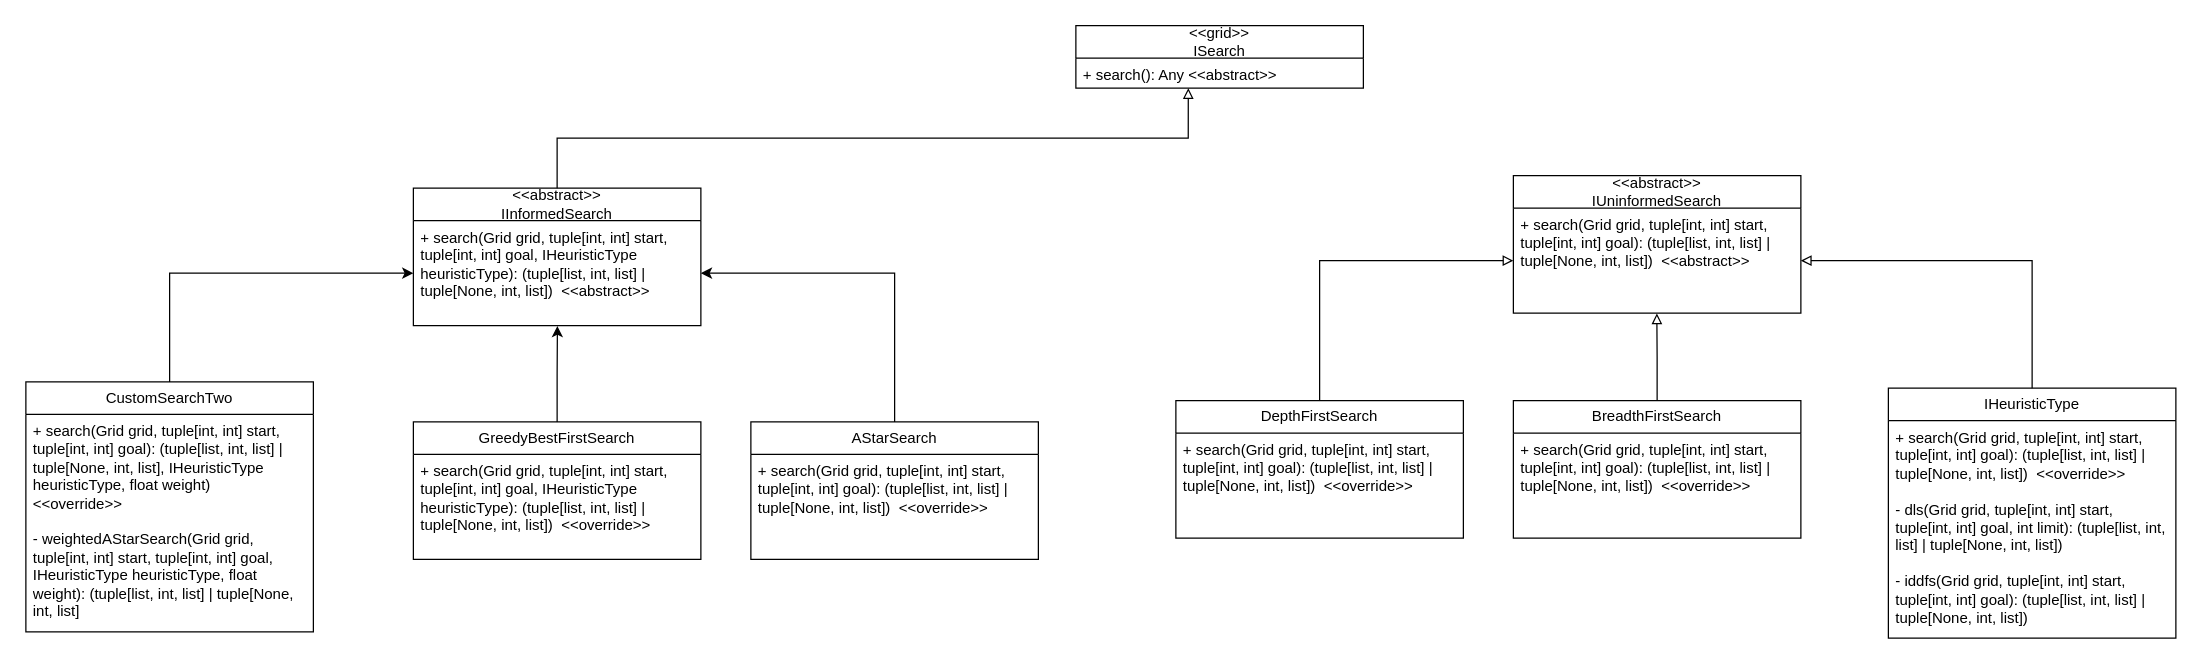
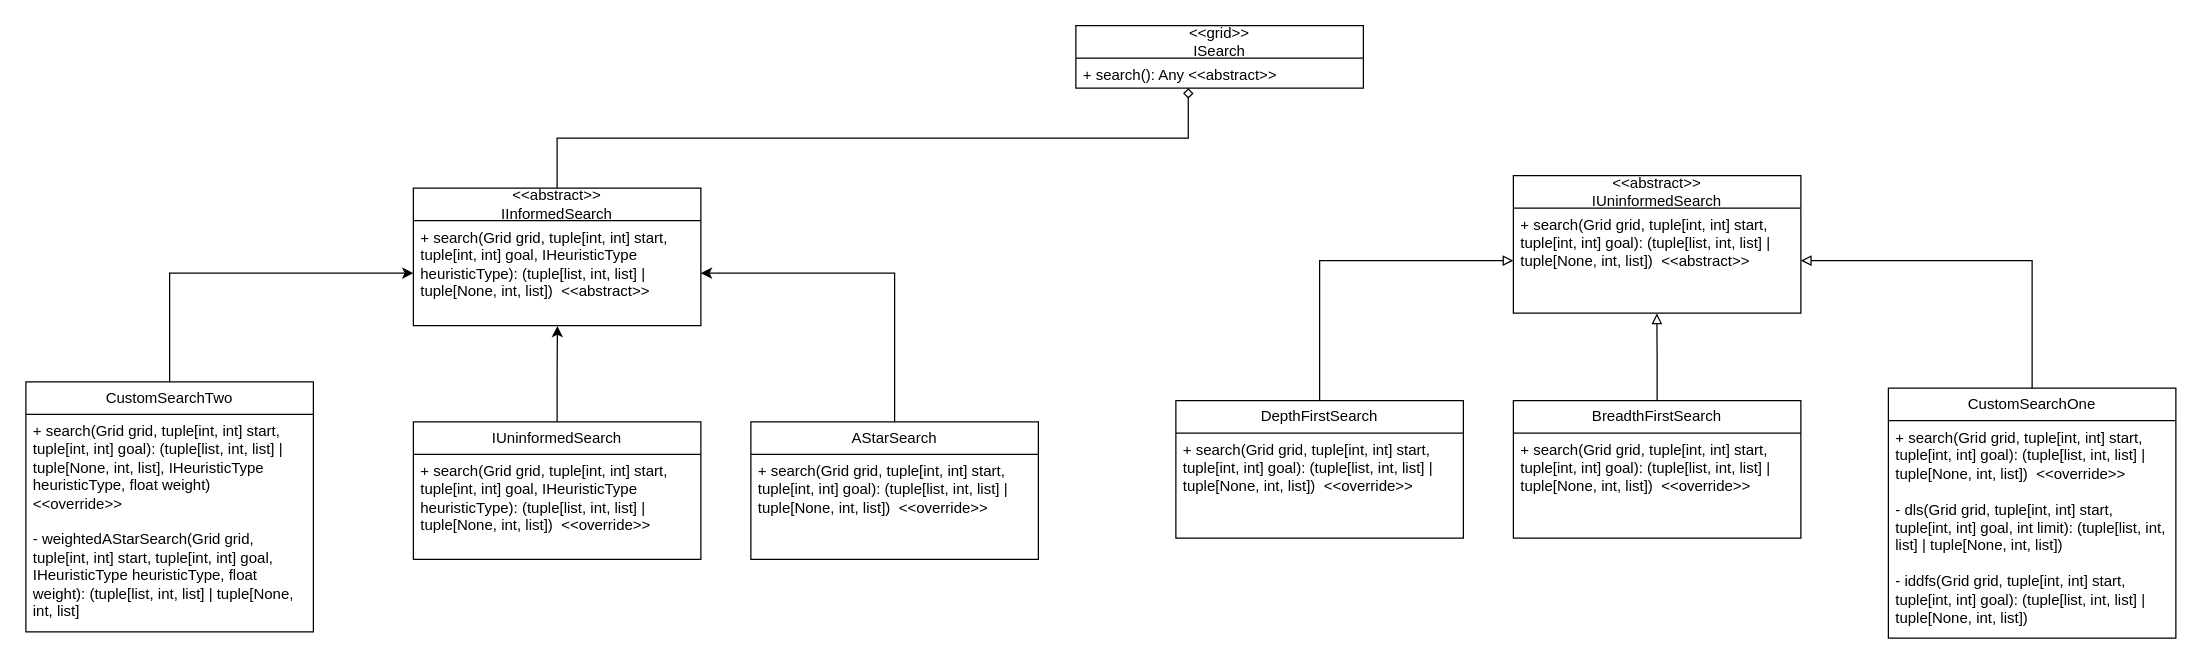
edge "<<abstract>> IInformedSearch" -> "+ search(): Any <<abstract>>": arrowhead block -> diamond
node "IHeuristicType": label "IHeuristicType" -> "CustomSearchOne"
node "GreedyBestFirstSearch": label "GreedyBestFirstSearch" -> "IUninformedSearch"
